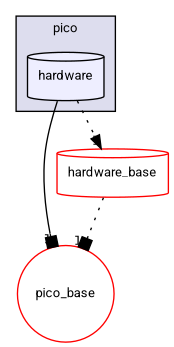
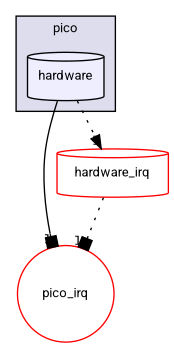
node "hardware_base": label "hardware_base" -> "hardware_irq"
node "pico_base": label "pico_base" -> "pico_irq"
